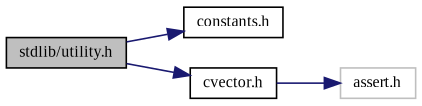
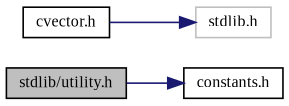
edge "stdlib/utility.h" -> "cvector.h": removed
node "assert.h": label "assert.h" -> "stdlib.h"
